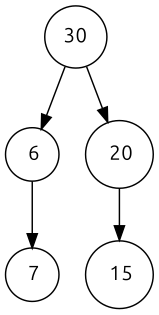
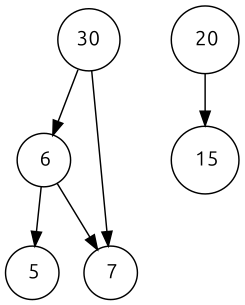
edge "30" -> "20": now "30" -> "7"
node "5": added
